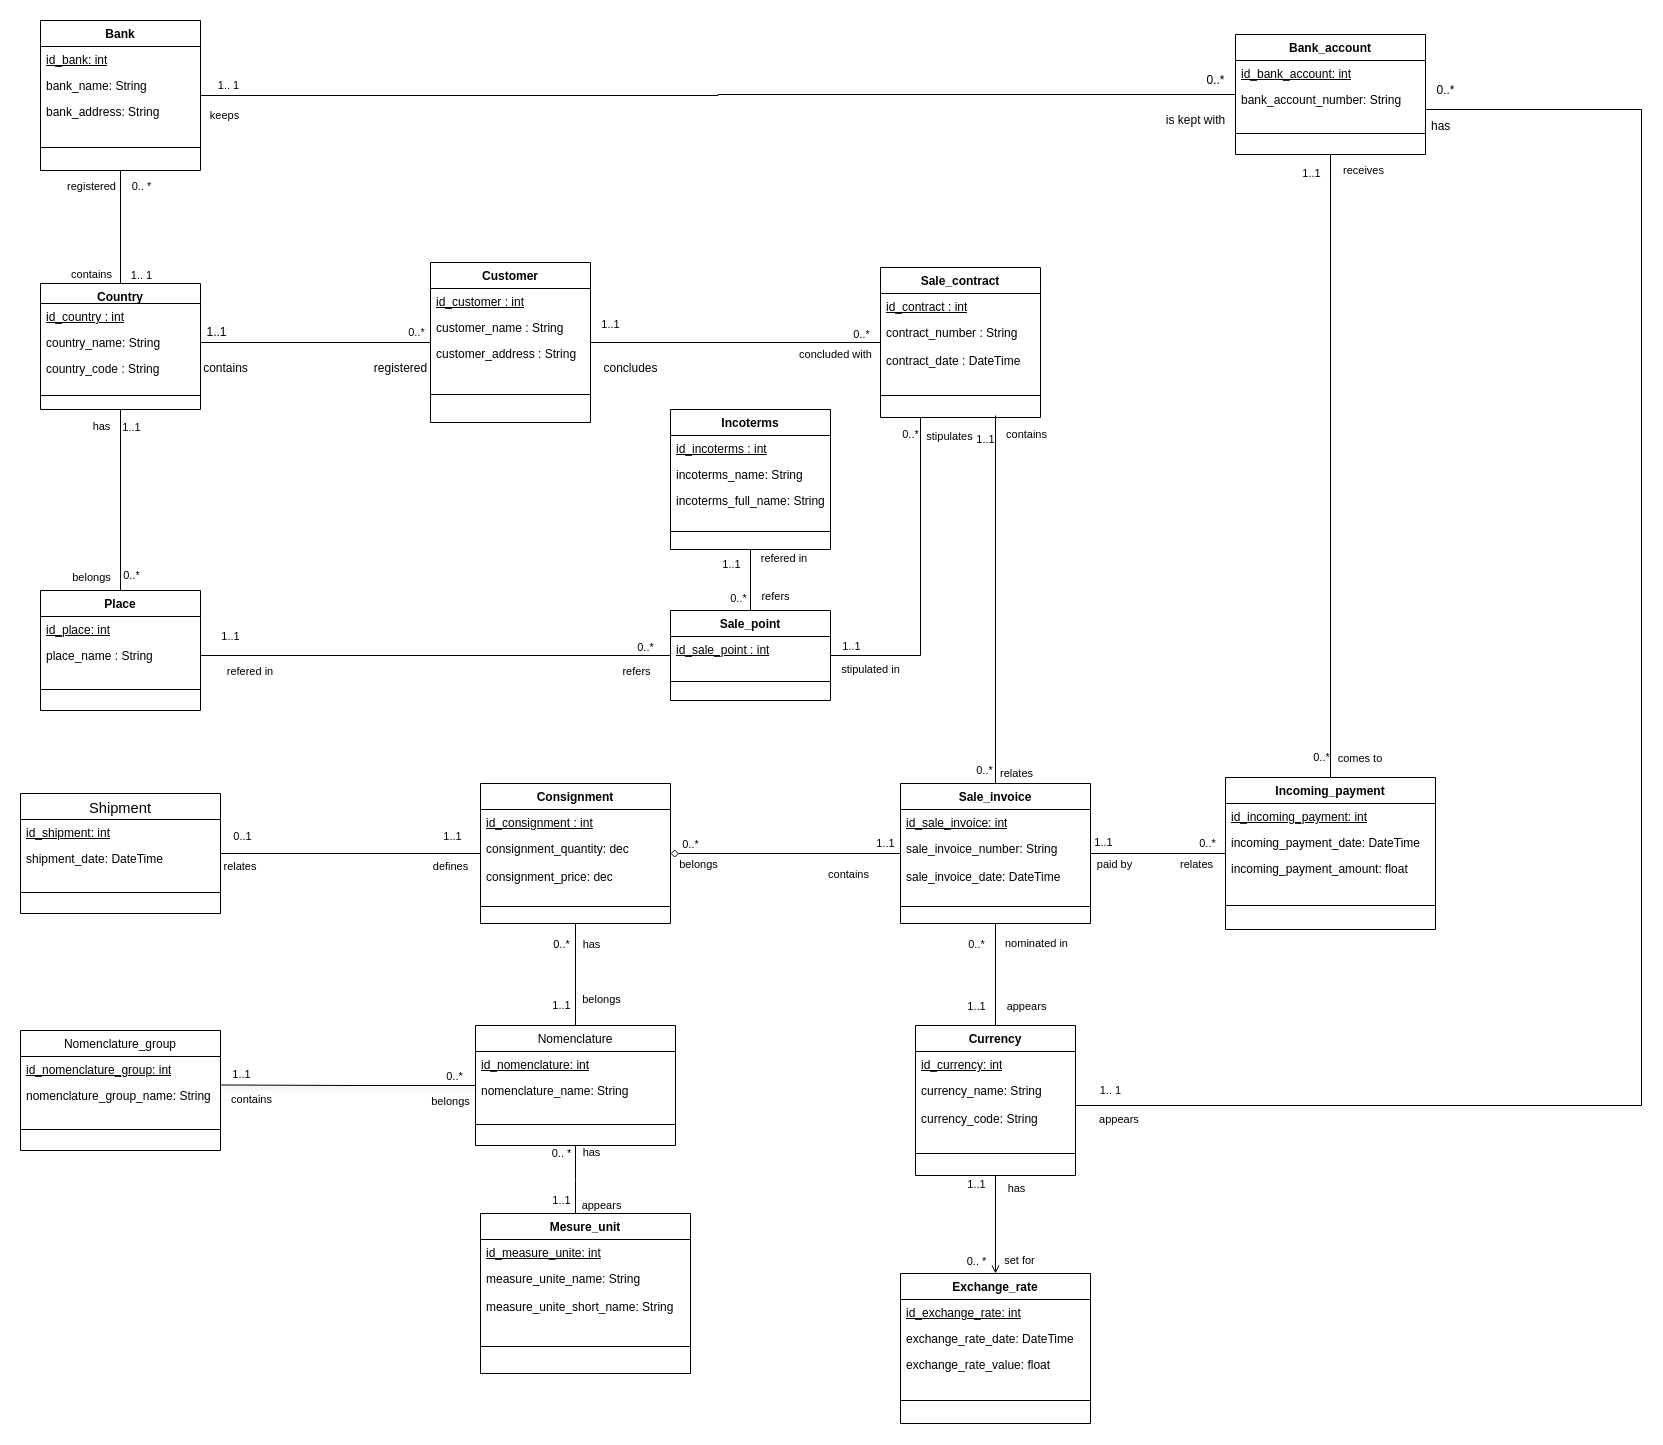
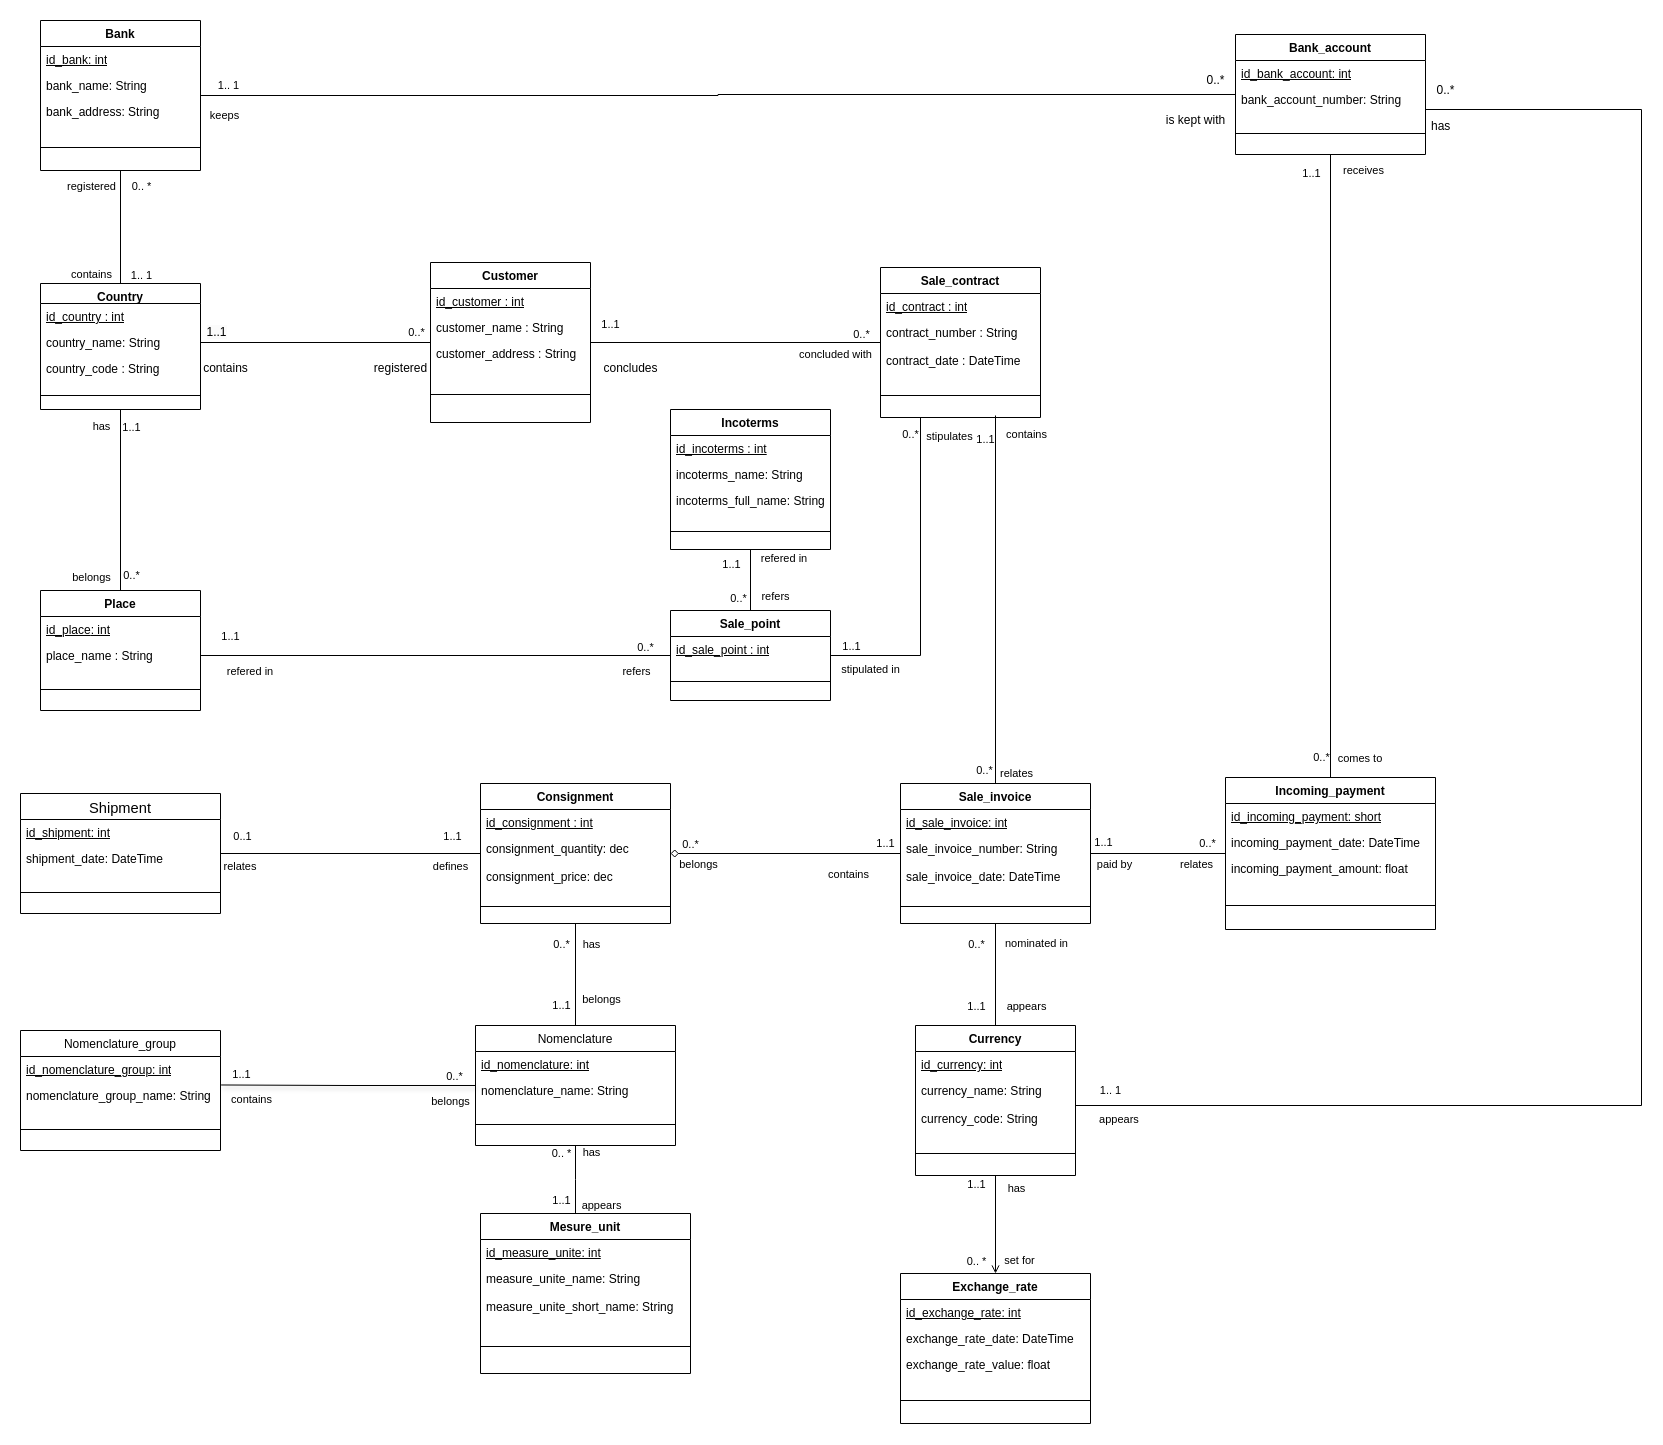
node "id_incoming_payment: int": label "id_incoming_payment: int" -> "id_incoming_payment: short"
